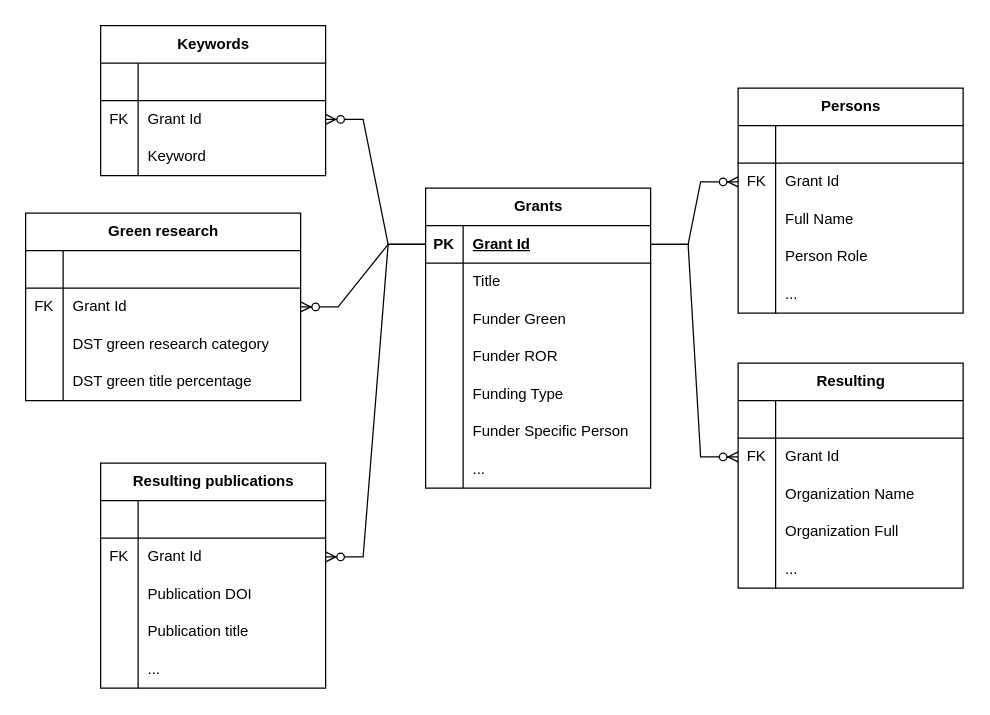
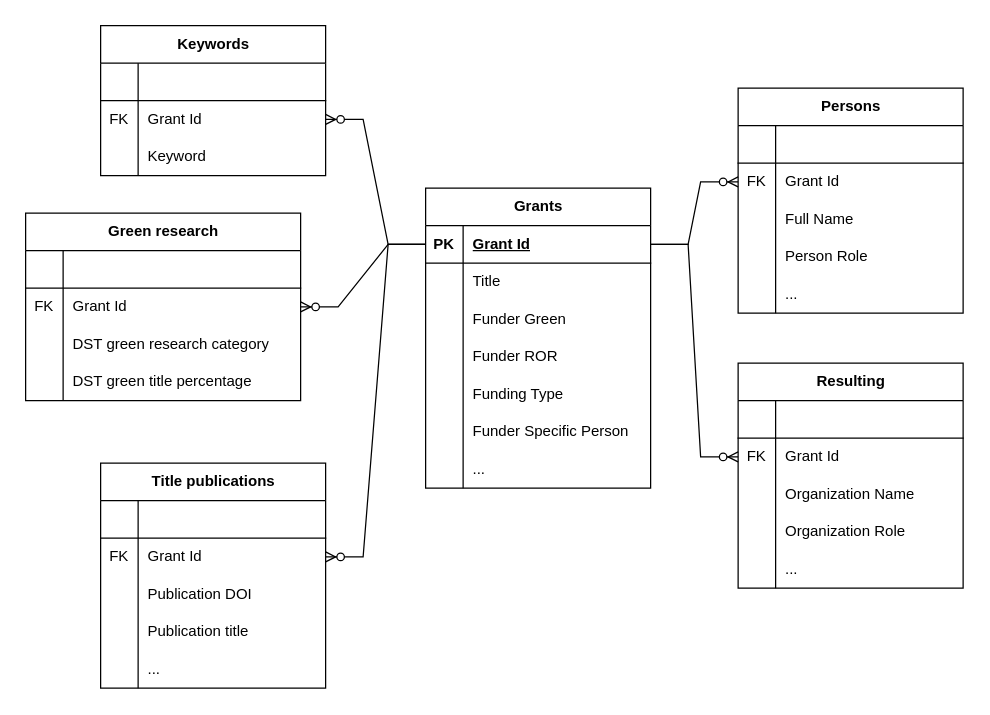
node "Resulting publications": label "Resulting publications" -> "Title publications"
node "Organization Full": label "Organization Full" -> "Organization Role"
